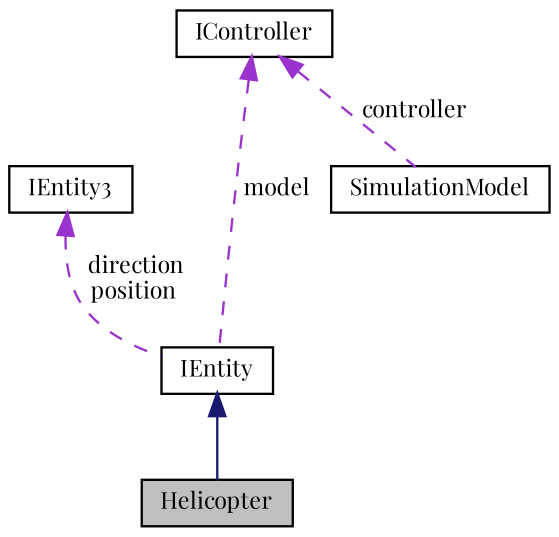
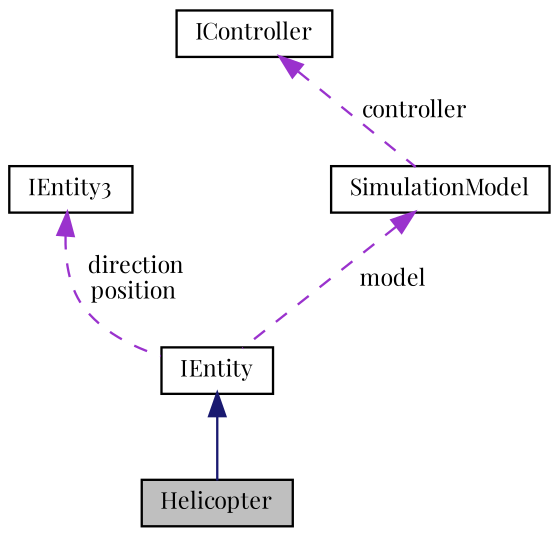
edge "IEntity" -> "IController": now "IEntity" -> "SimulationModel"
